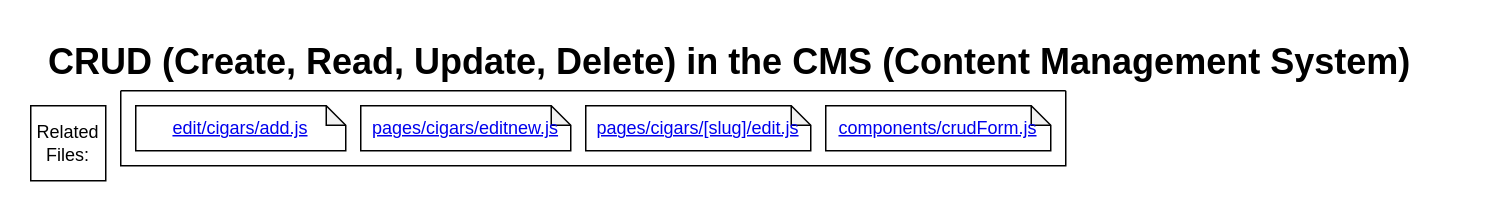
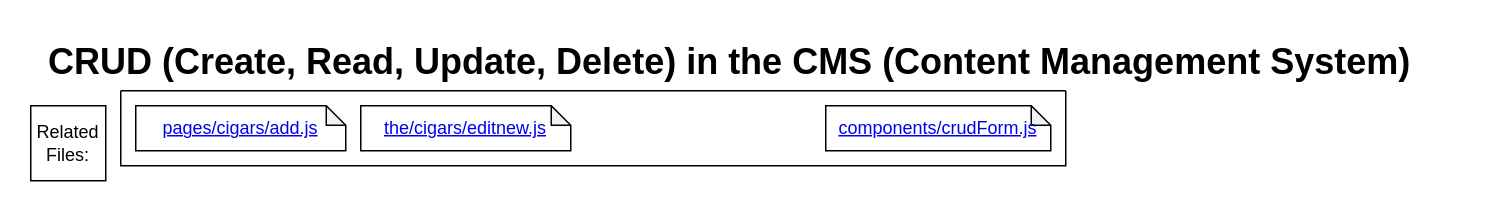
node "edit/cigars/add.js": label "edit/cigars/add.js" -> "pages/cigars/add.js"
node "pages/cigars/editnew.js": label "pages/cigars/editnew.js" -> "the/cigars/editnew.js"
node "pages/cigars/[slug]/edit.js": removed
